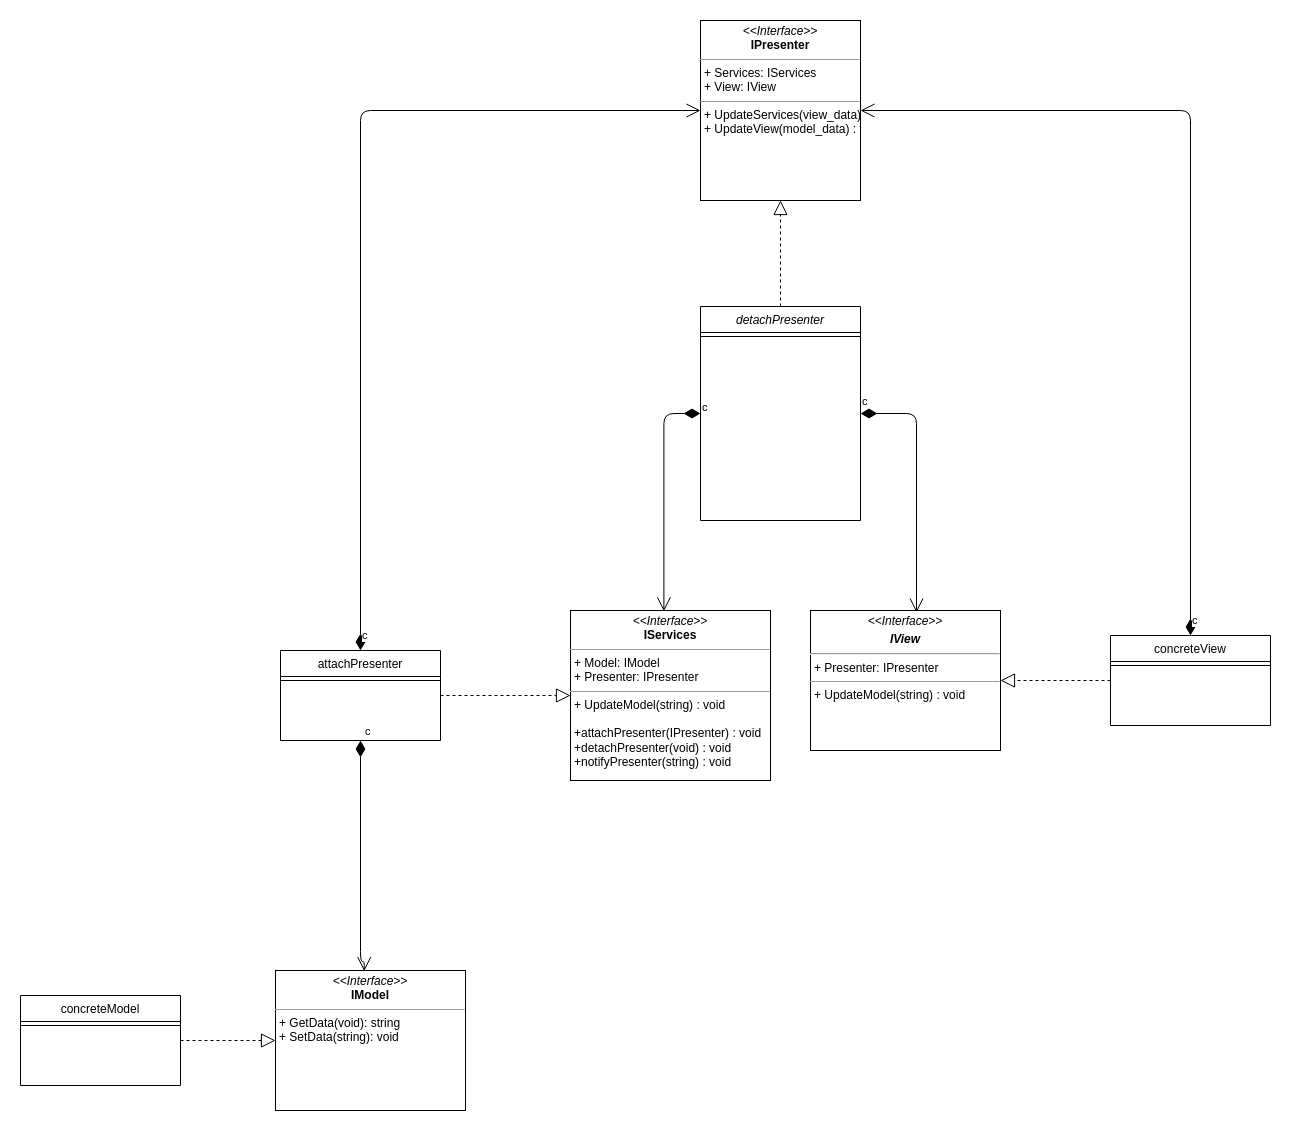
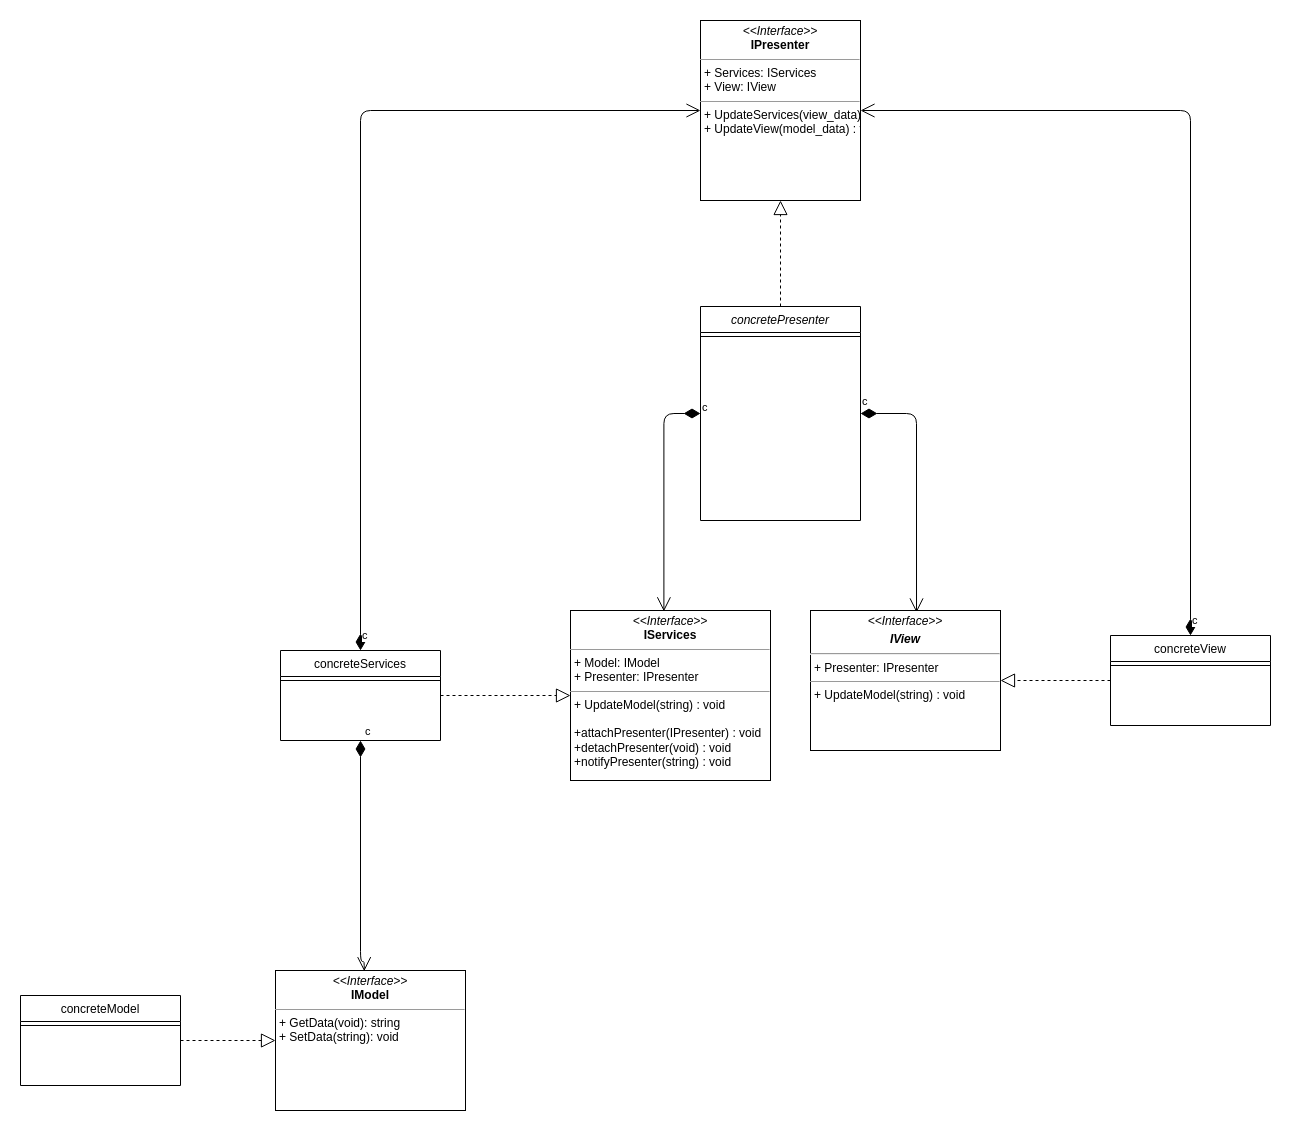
node "detachPresenter": label "detachPresenter" -> "concretePresenter"
node "attachPresenter": label "attachPresenter" -> "concreteServices"
